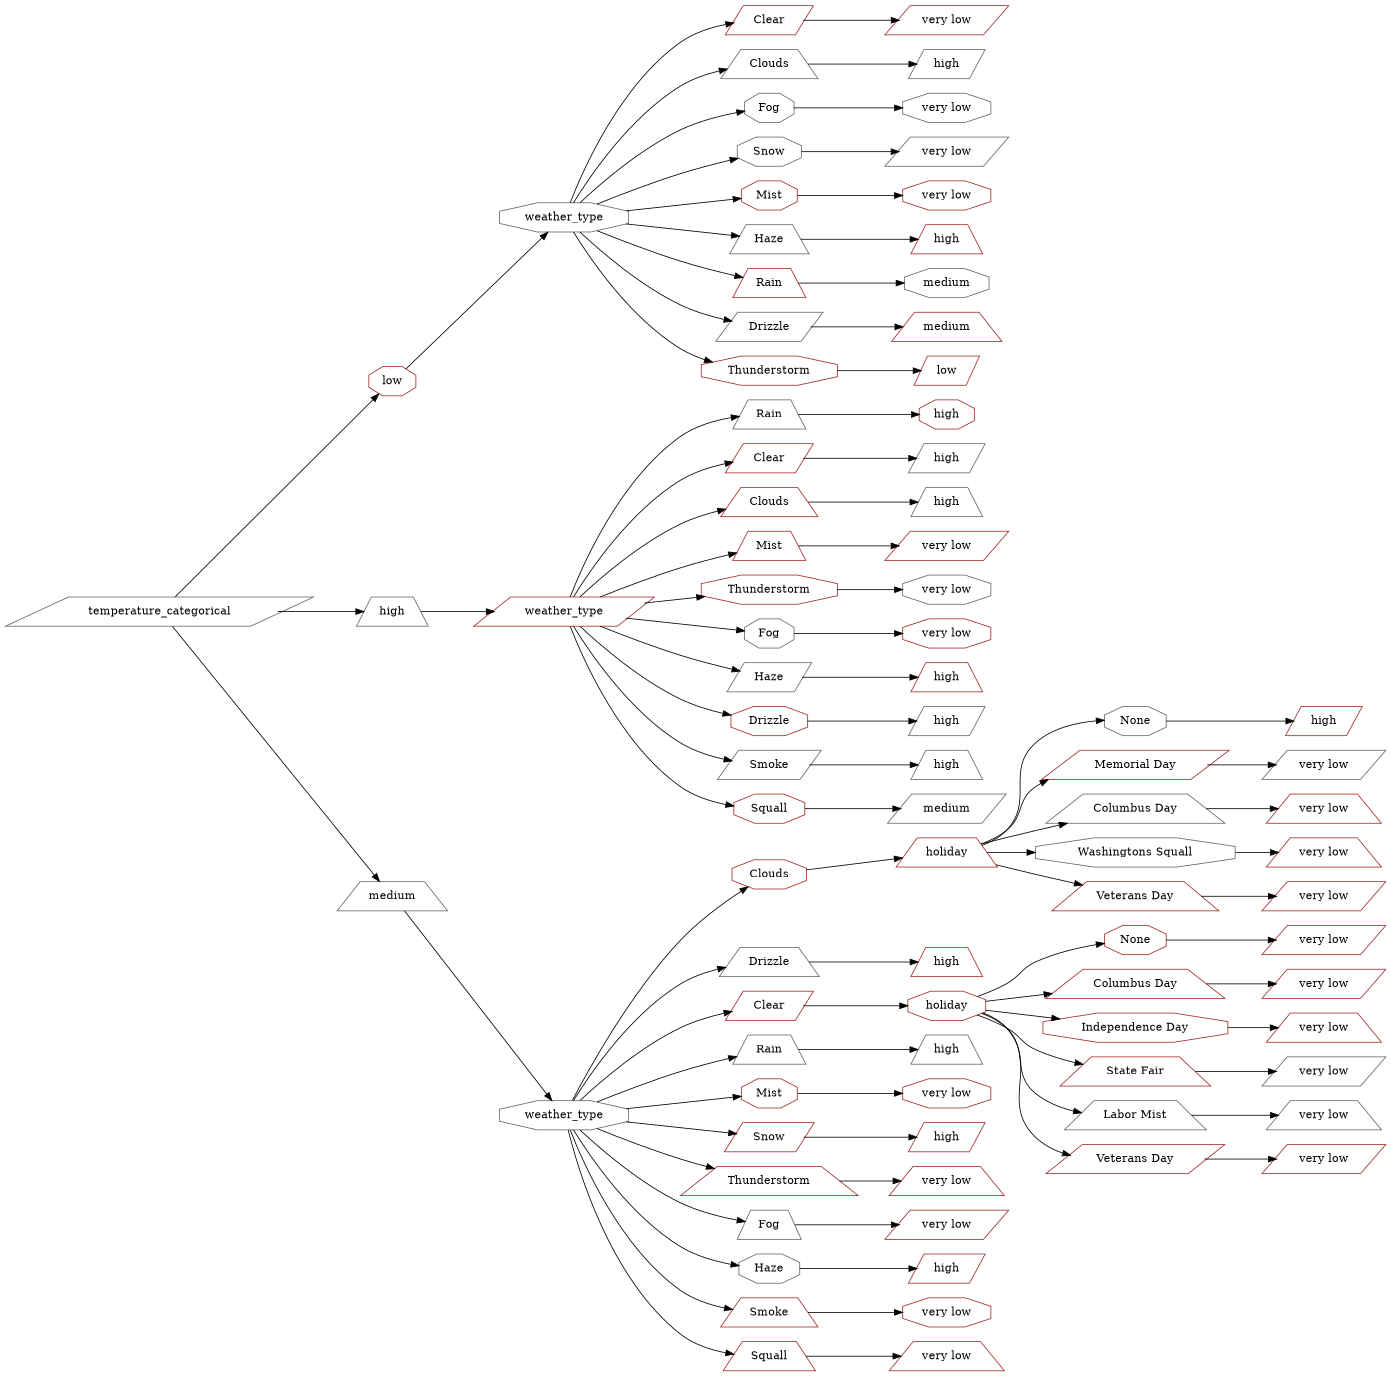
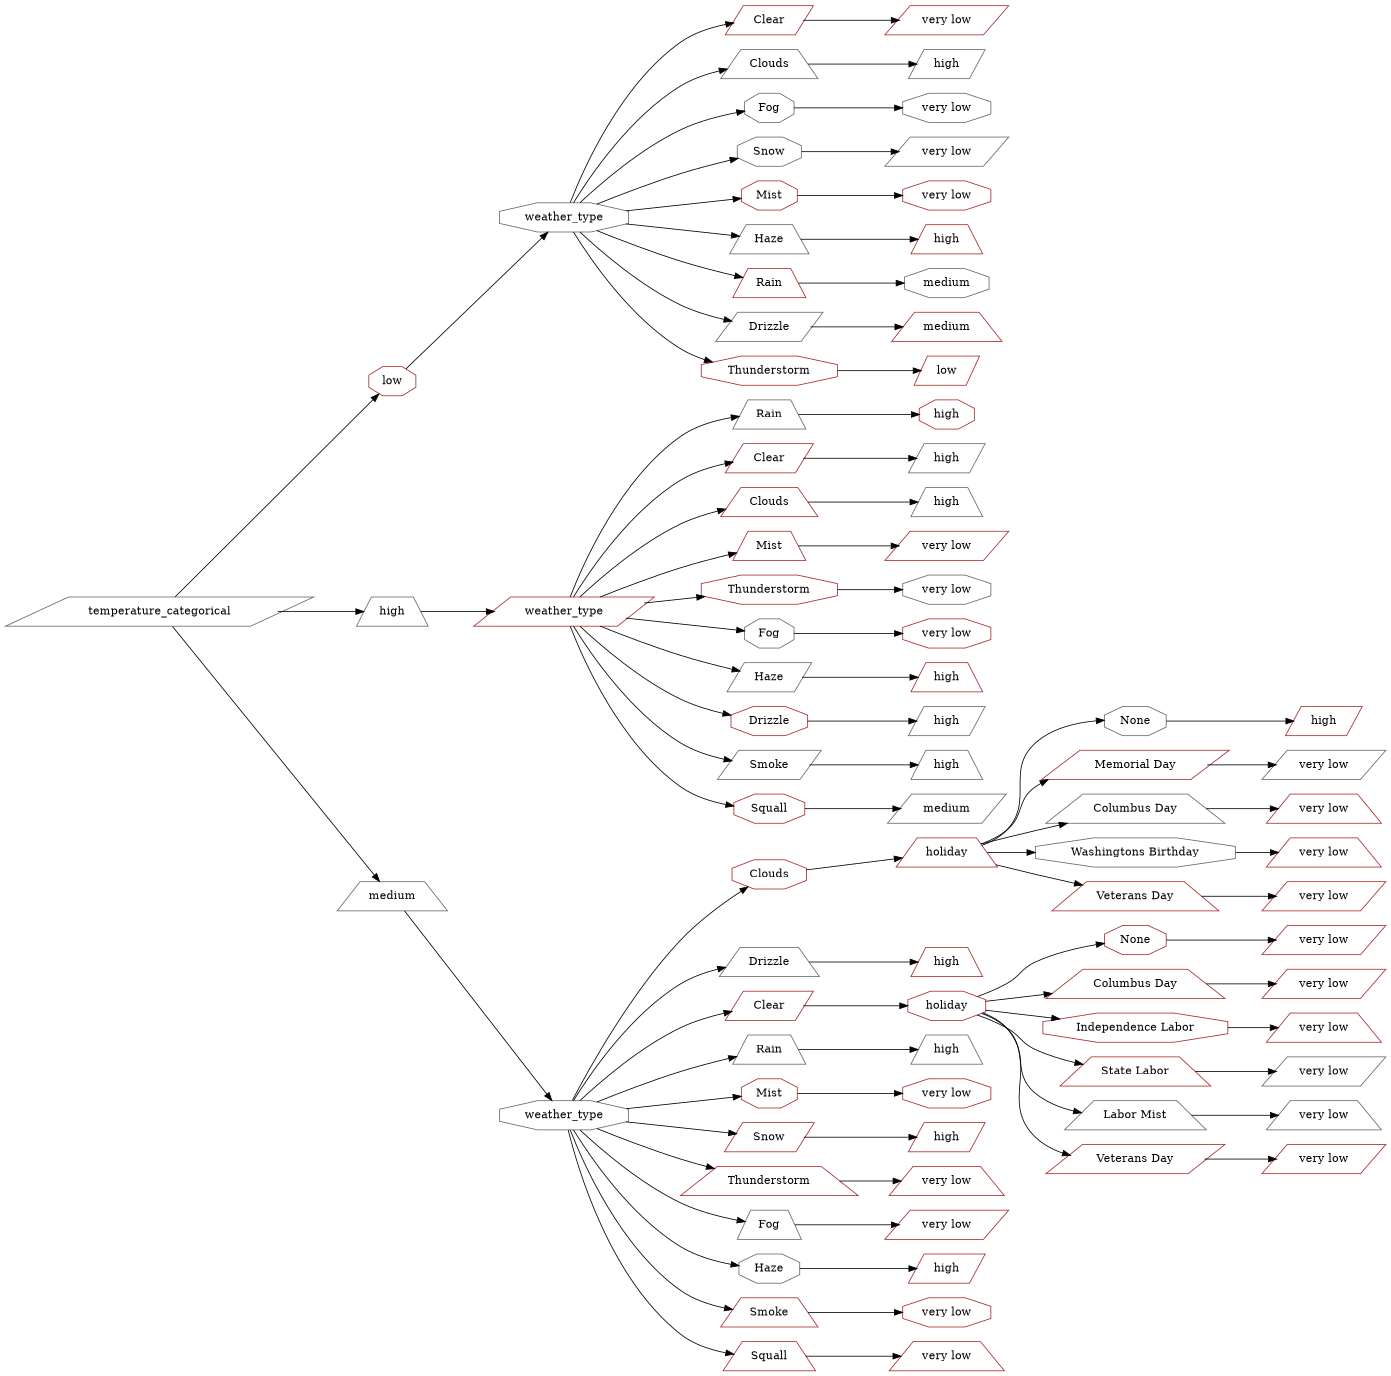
node "Washingtons Squall": label "Washingtons Squall" -> "Washingtons Birthday"
node "Independence Day": label "Independence Day" -> "Independence Labor"
node "State Fair": label "State Fair" -> "State Labor"
